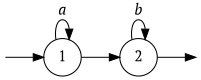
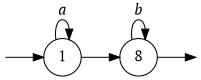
node "2": label "2" -> "8"
